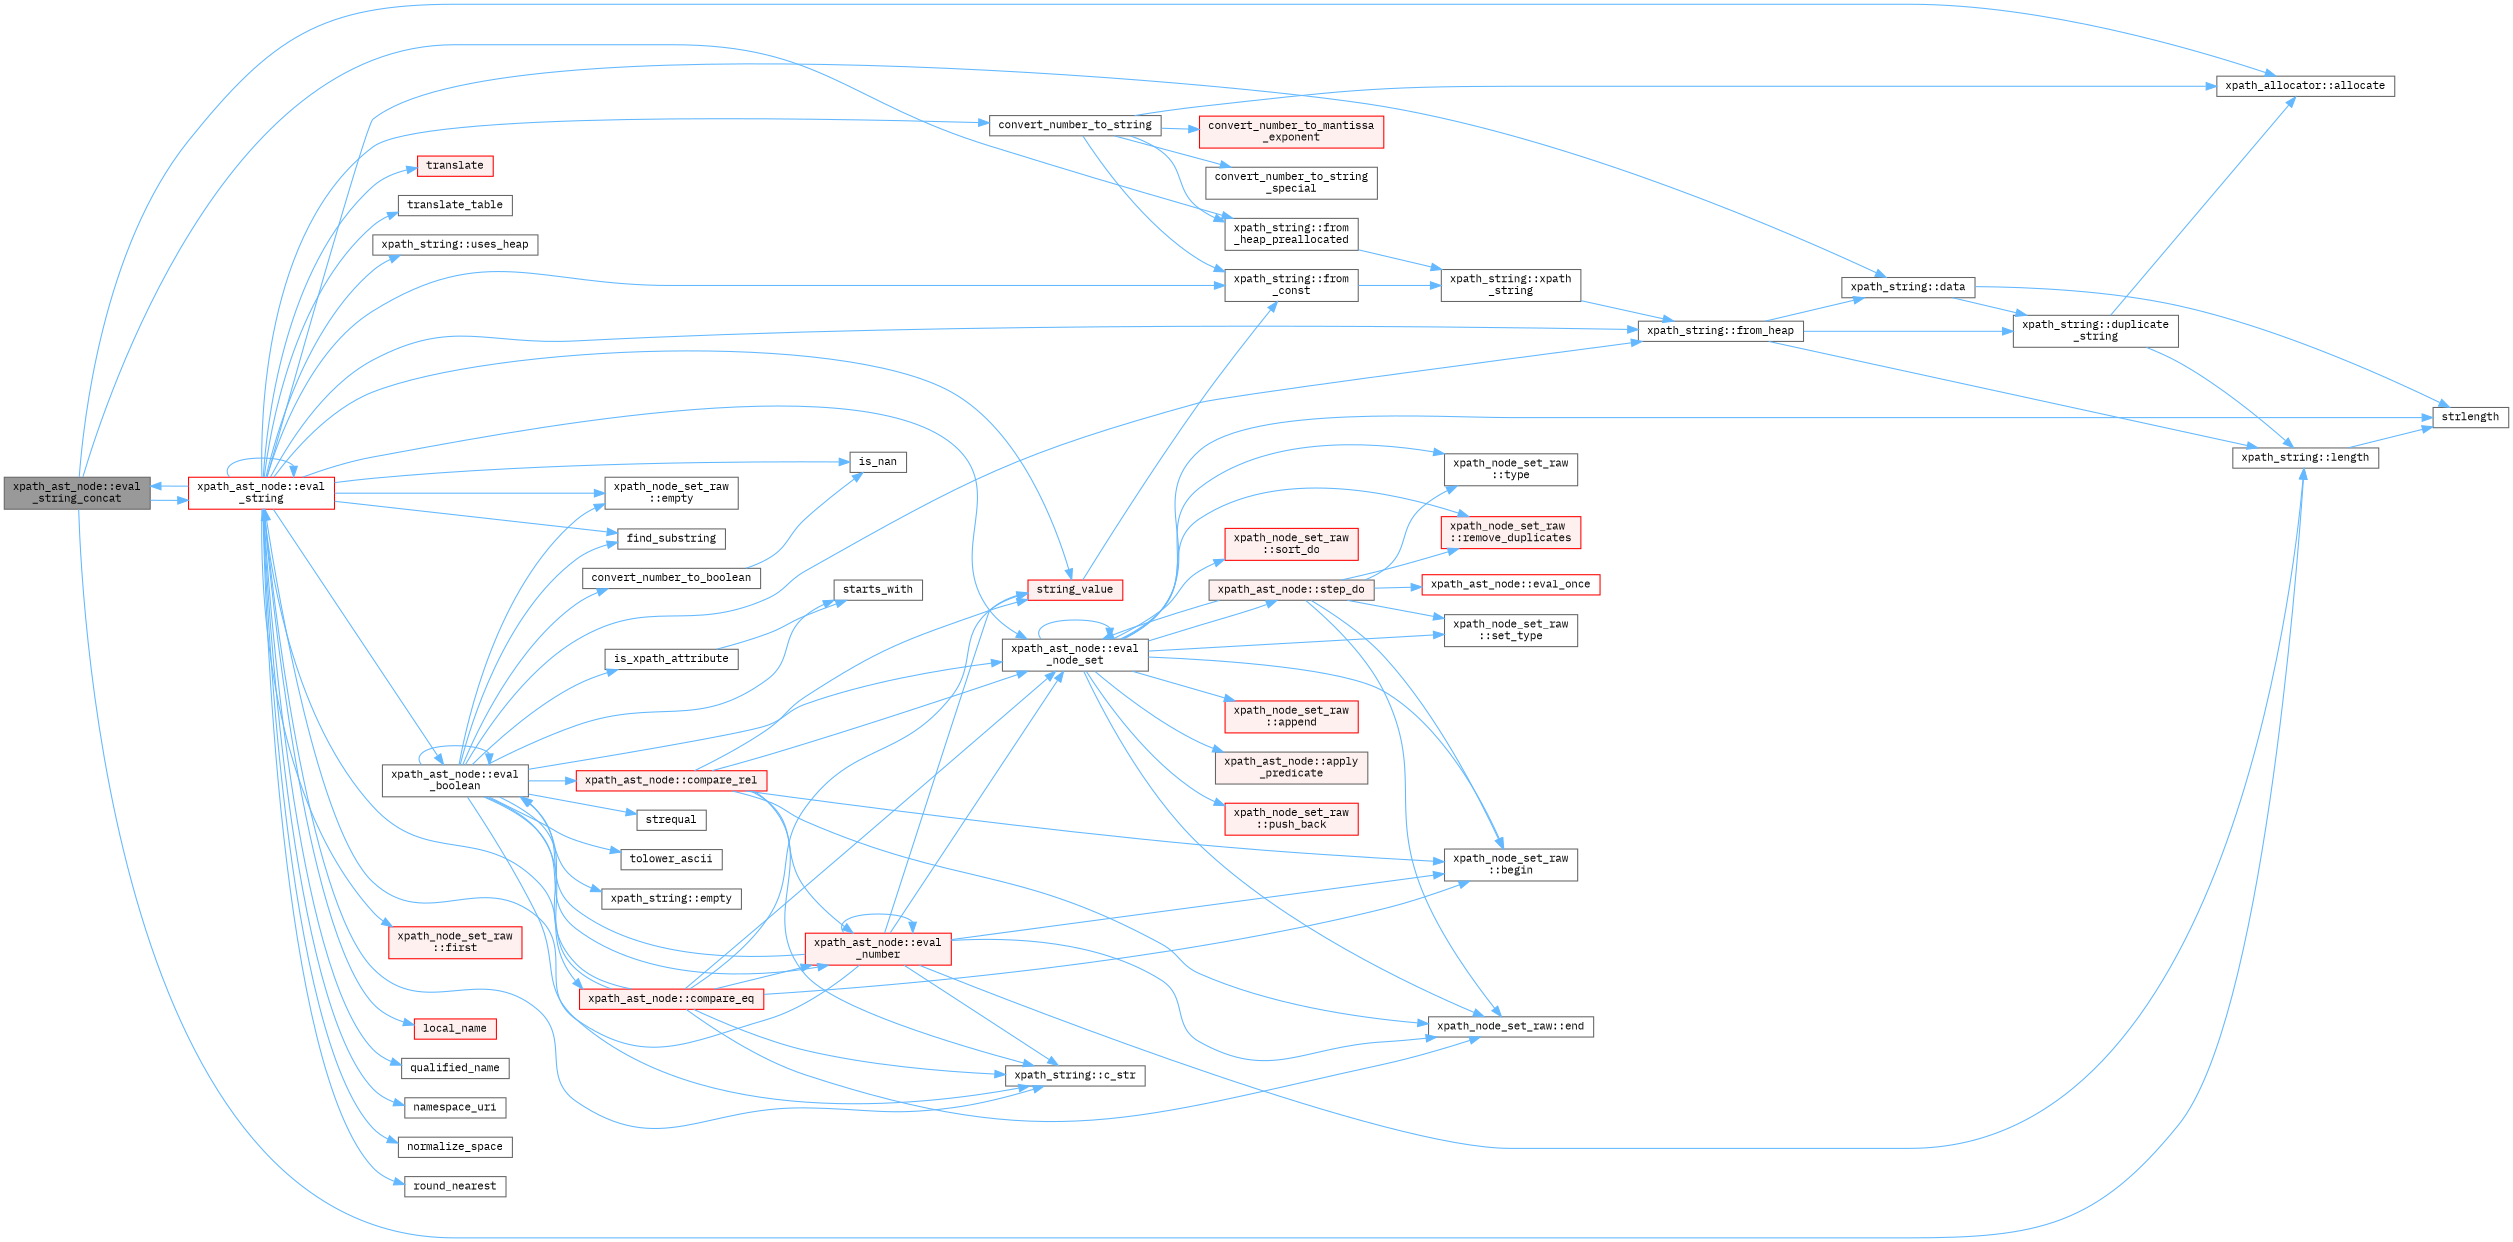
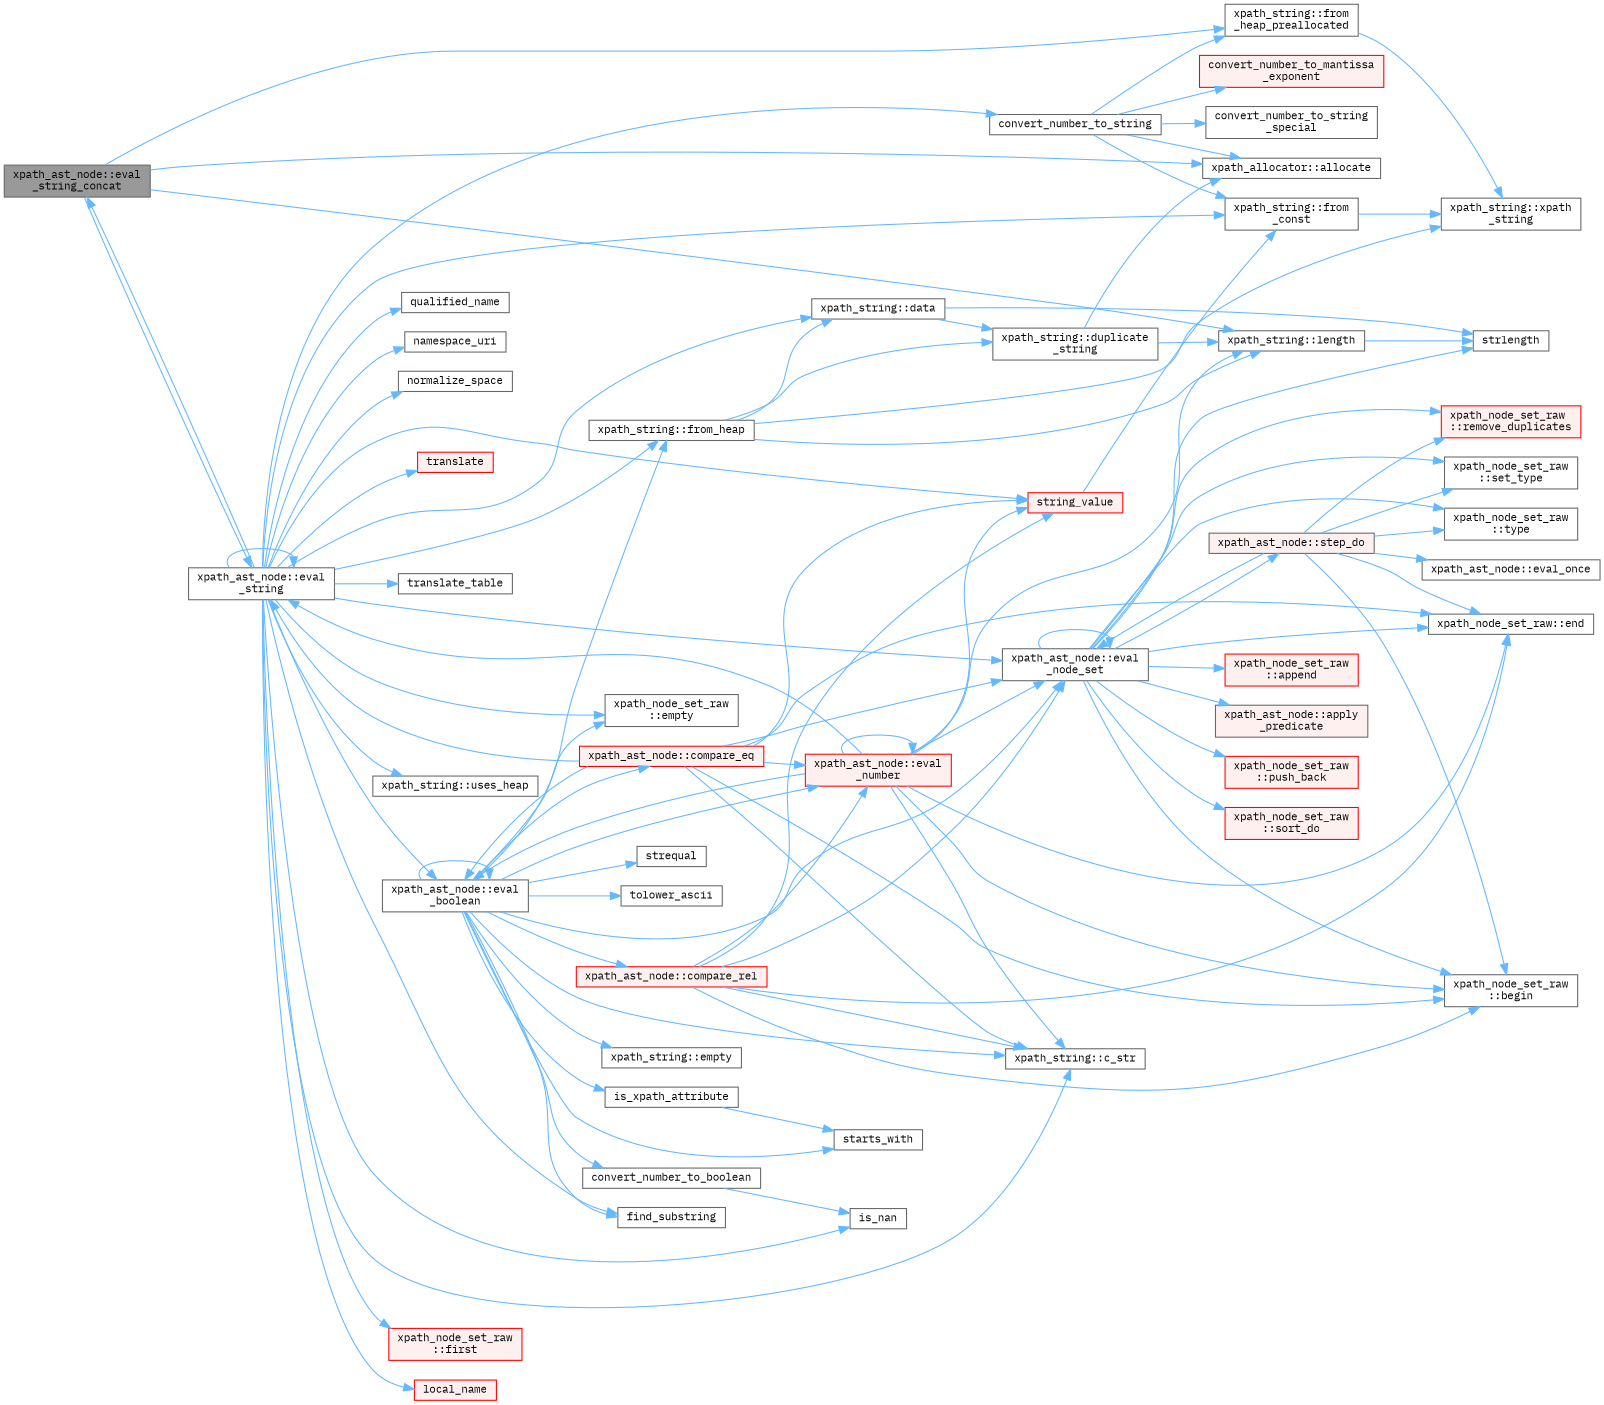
edge "xpath_string::xpath _string" -> "xpath_string::from_heap": reversed
node "xpath_ast_node::eval _string": color red -> grey40
node "xpath_ast_node::eval_once": color red -> grey40
node "round_nearest": removed
